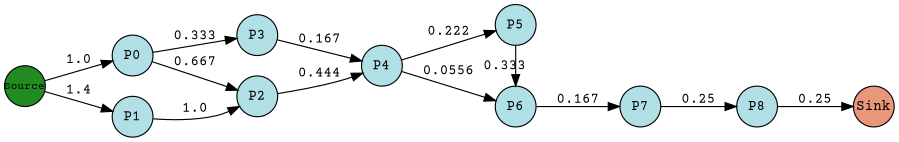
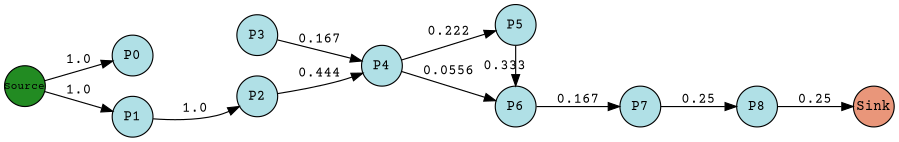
edge "P0" -> "P3": removed, label "0.333"
edge "P0" -> "P2": removed, label "0.667"
edge "Source" -> "P1": label "1.4" -> "1.0"
